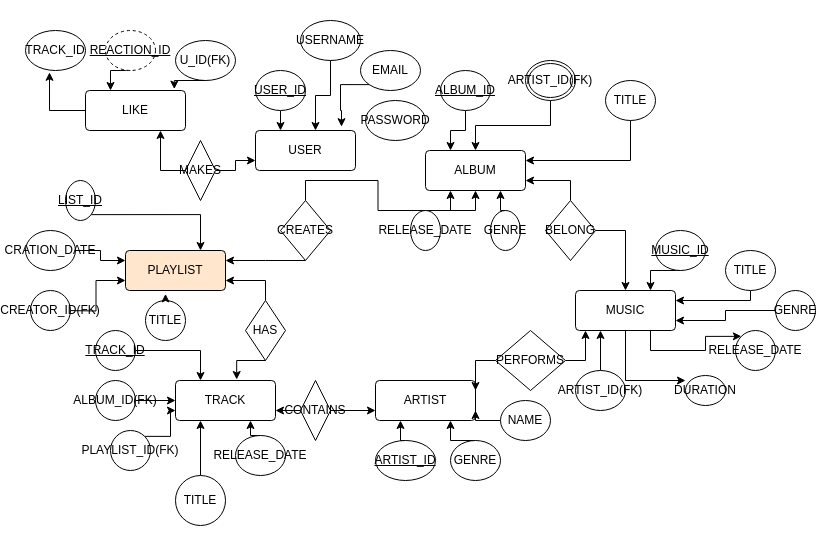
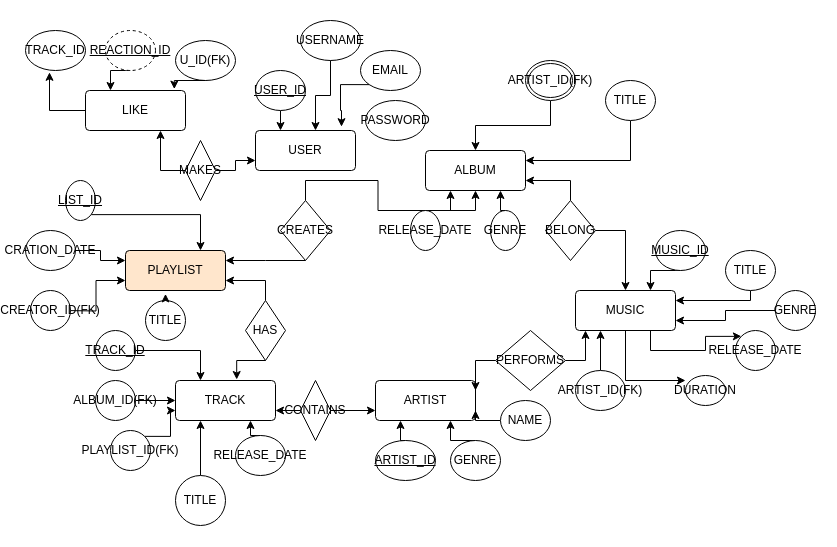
node "ALBUM_ID": removed
edge "ALBUM_ID" -> "ALBUM": removed
